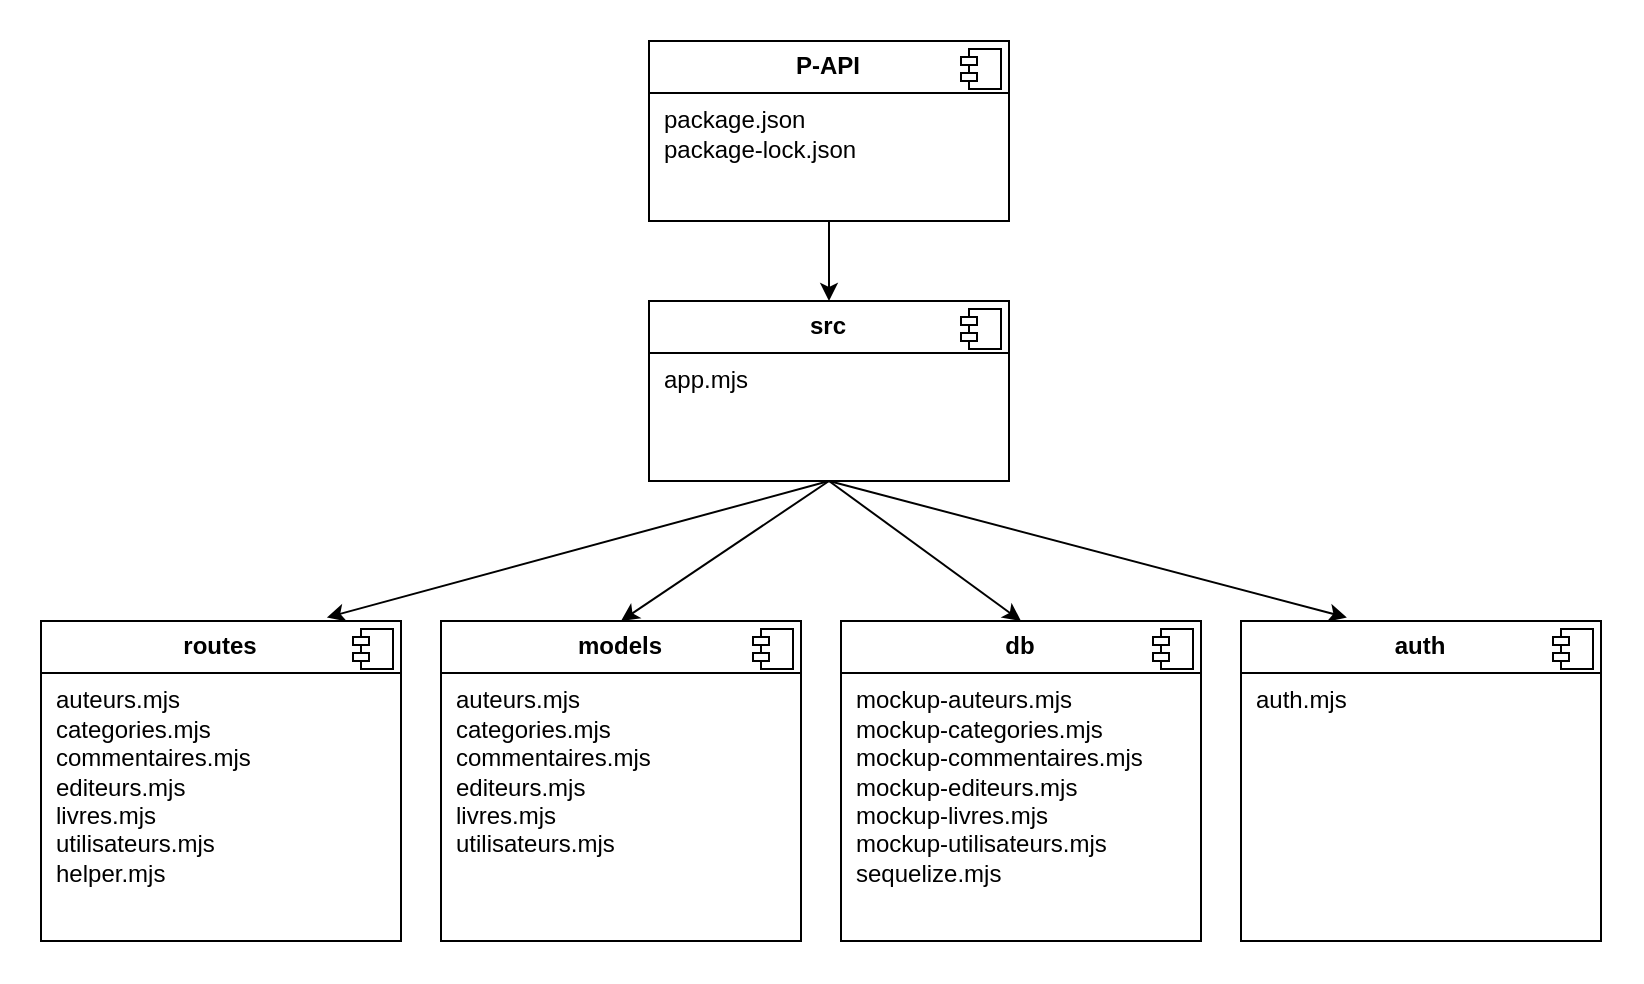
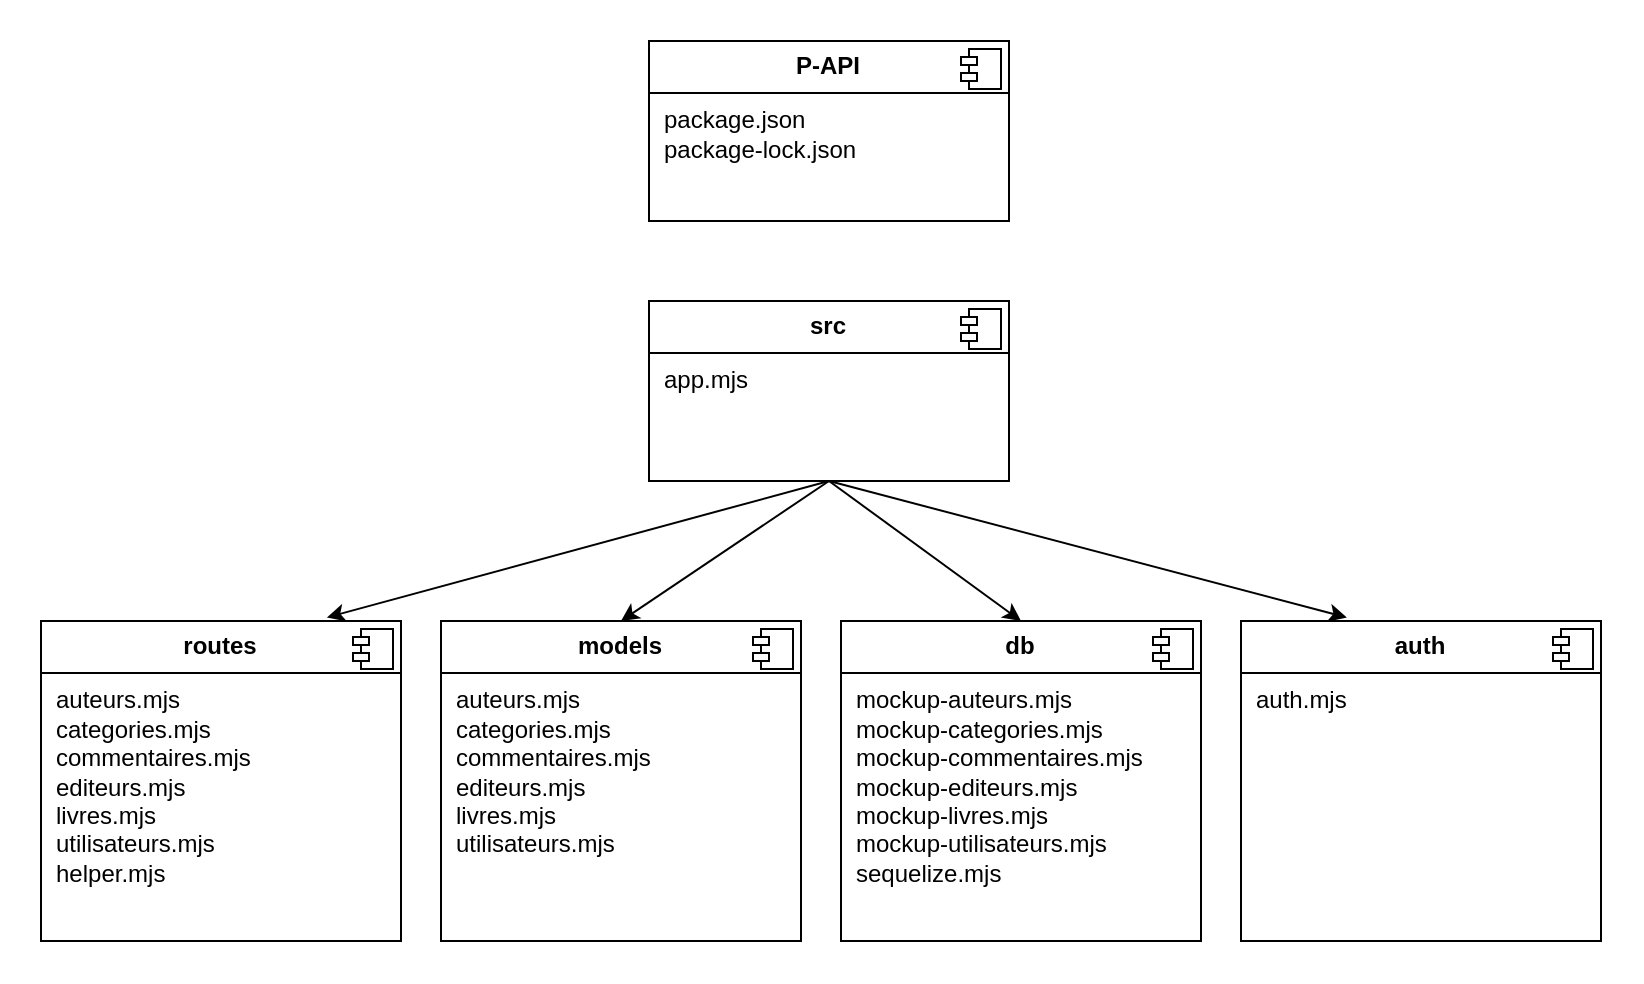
edge "P-API package.json package-lock.json" -> "src app.mjs": removed
